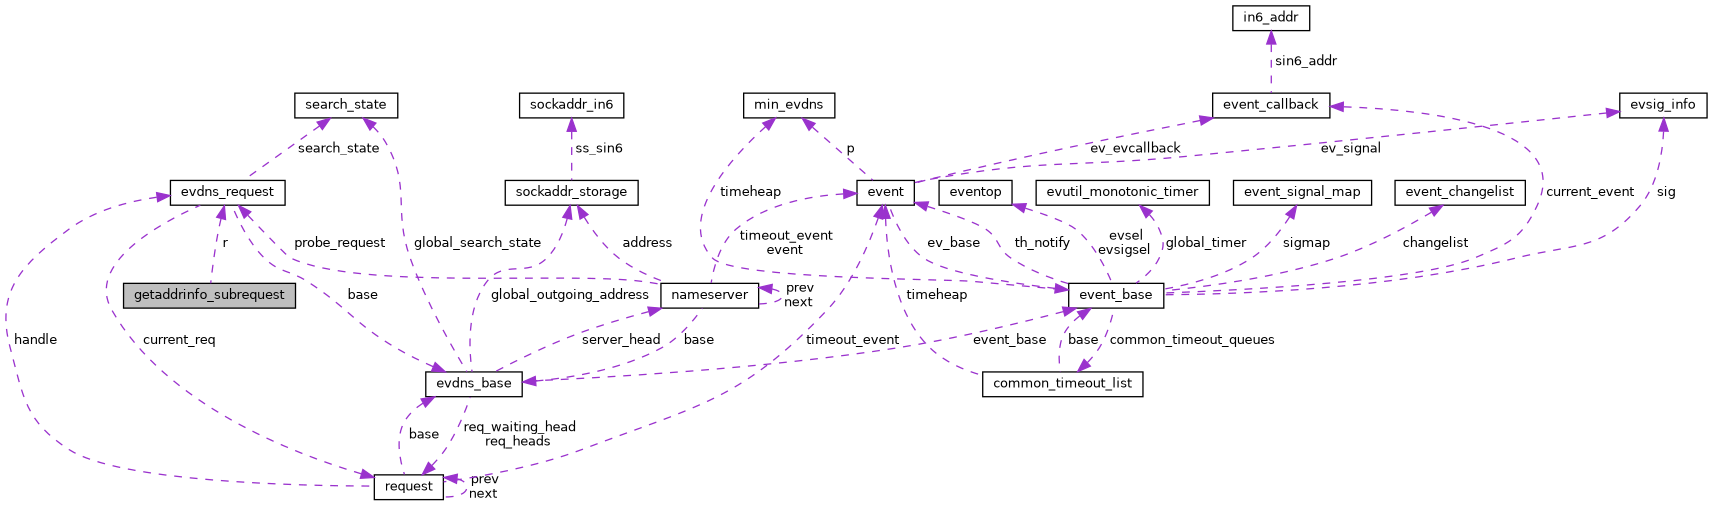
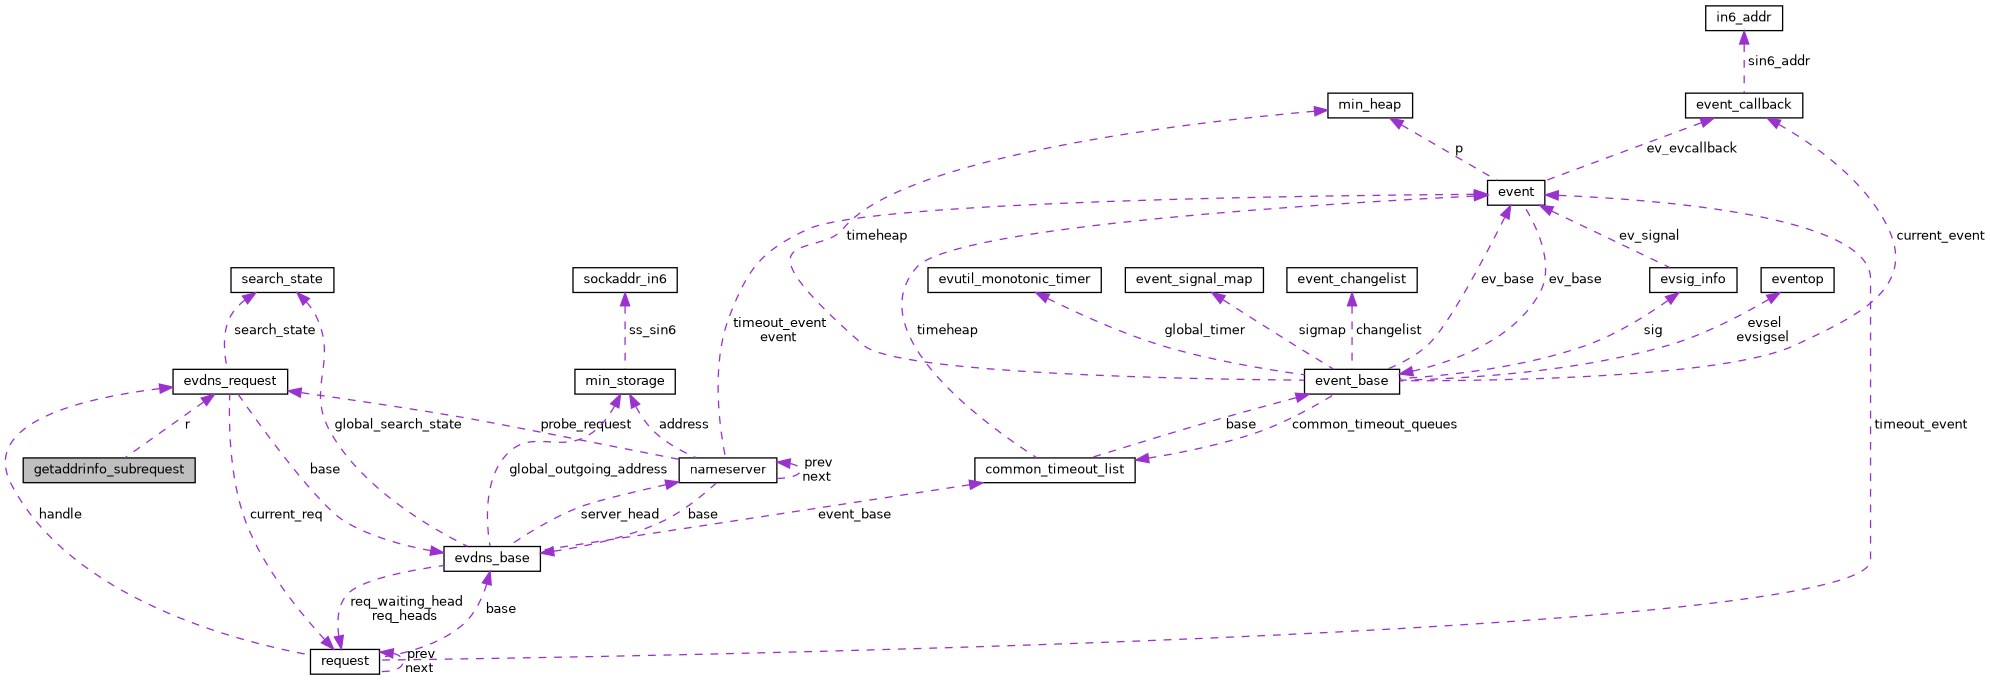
node "min_evdns": label "min_evdns" -> "min_heap"
edge "event" -> "evsig_info": reversed
node "sockaddr_storage": label "sockaddr_storage" -> "min_storage"
edge "event_base" -> "event": label " th_notify" -> " ev_base"
edge "evdns_base" -> "event_base": now "evdns_base" -> "common_timeout_list"
